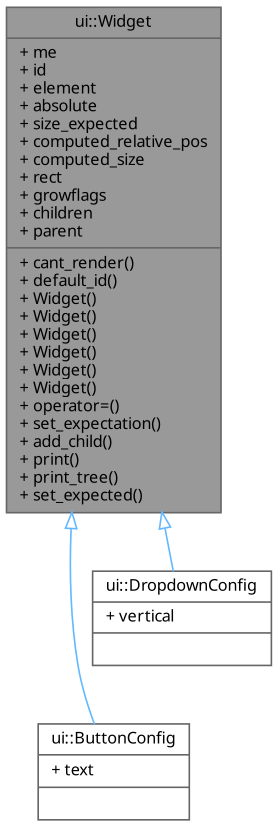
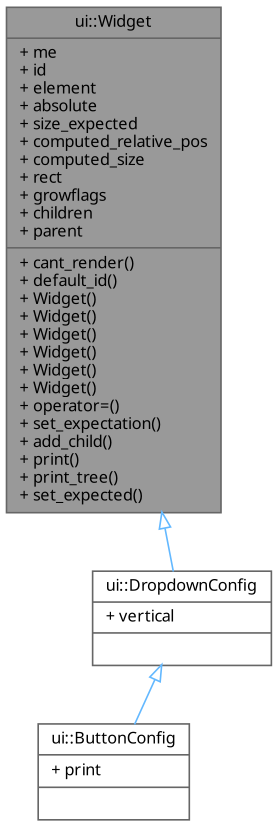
edge "ui::ButtonConfig" -> "ui::Widget": now "ui::ButtonConfig" -> "ui::DropdownConfig"
node "ui::ButtonConfig": text "+ text" -> "+ print"
